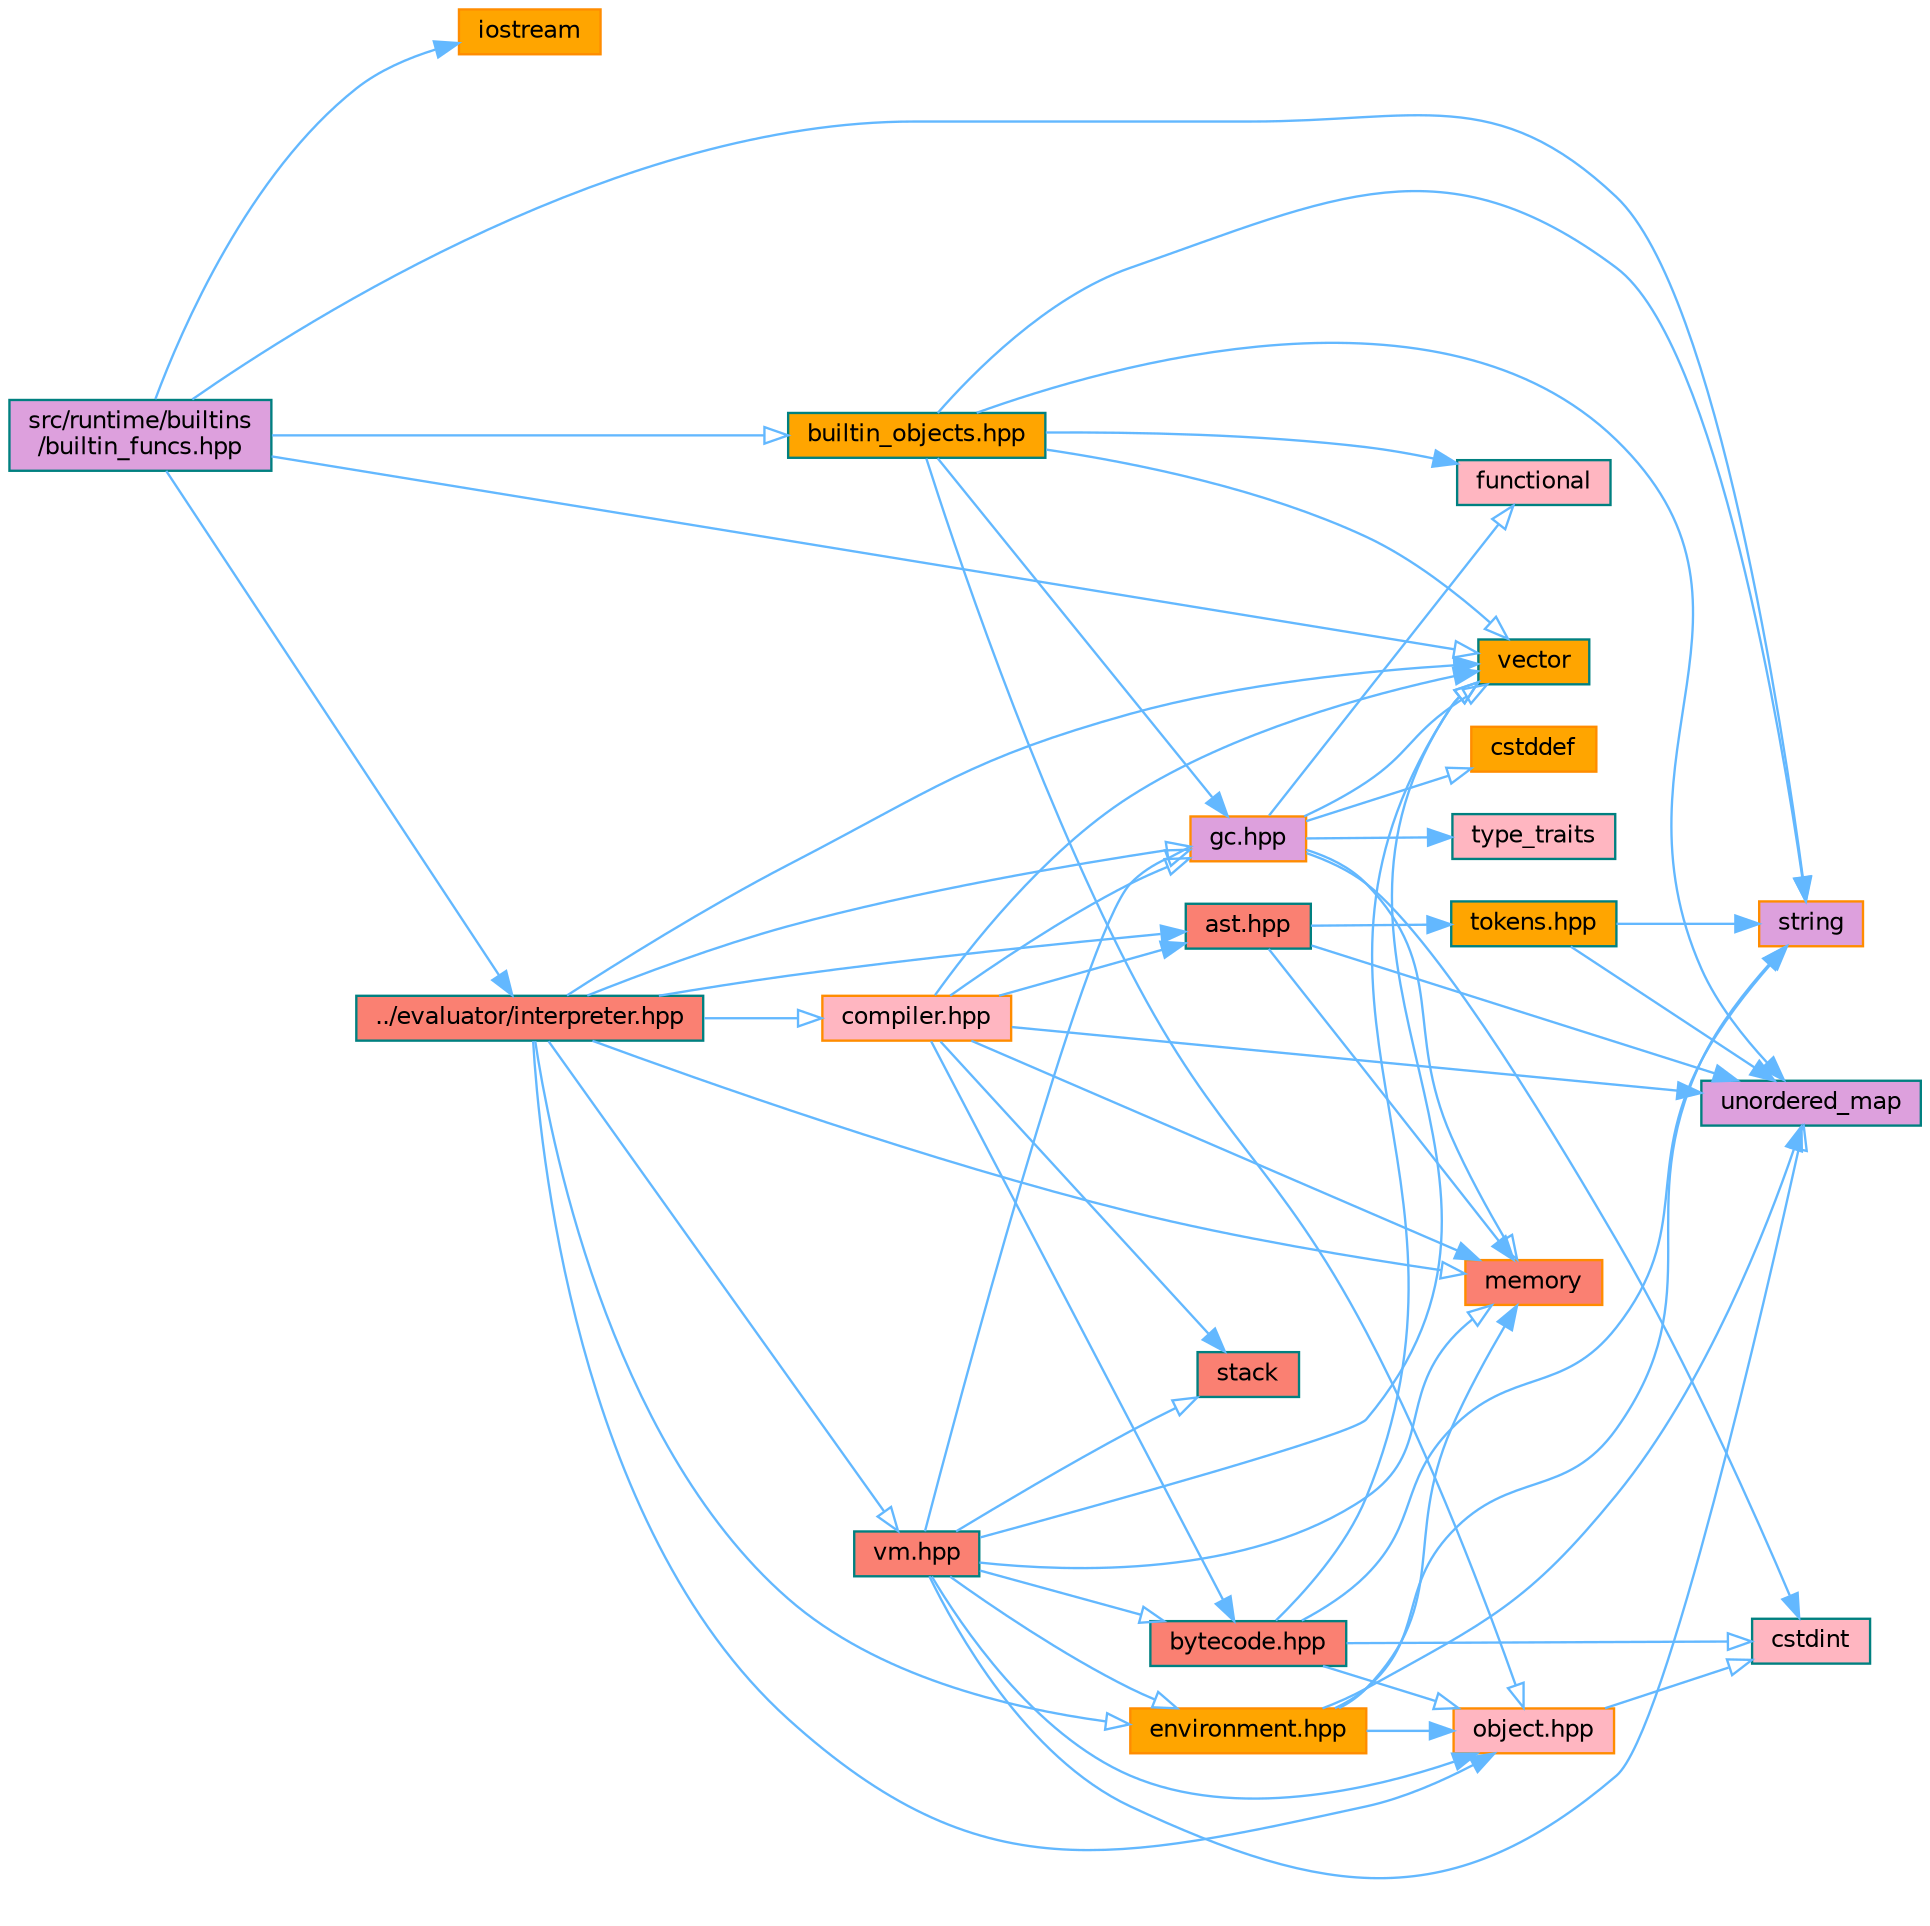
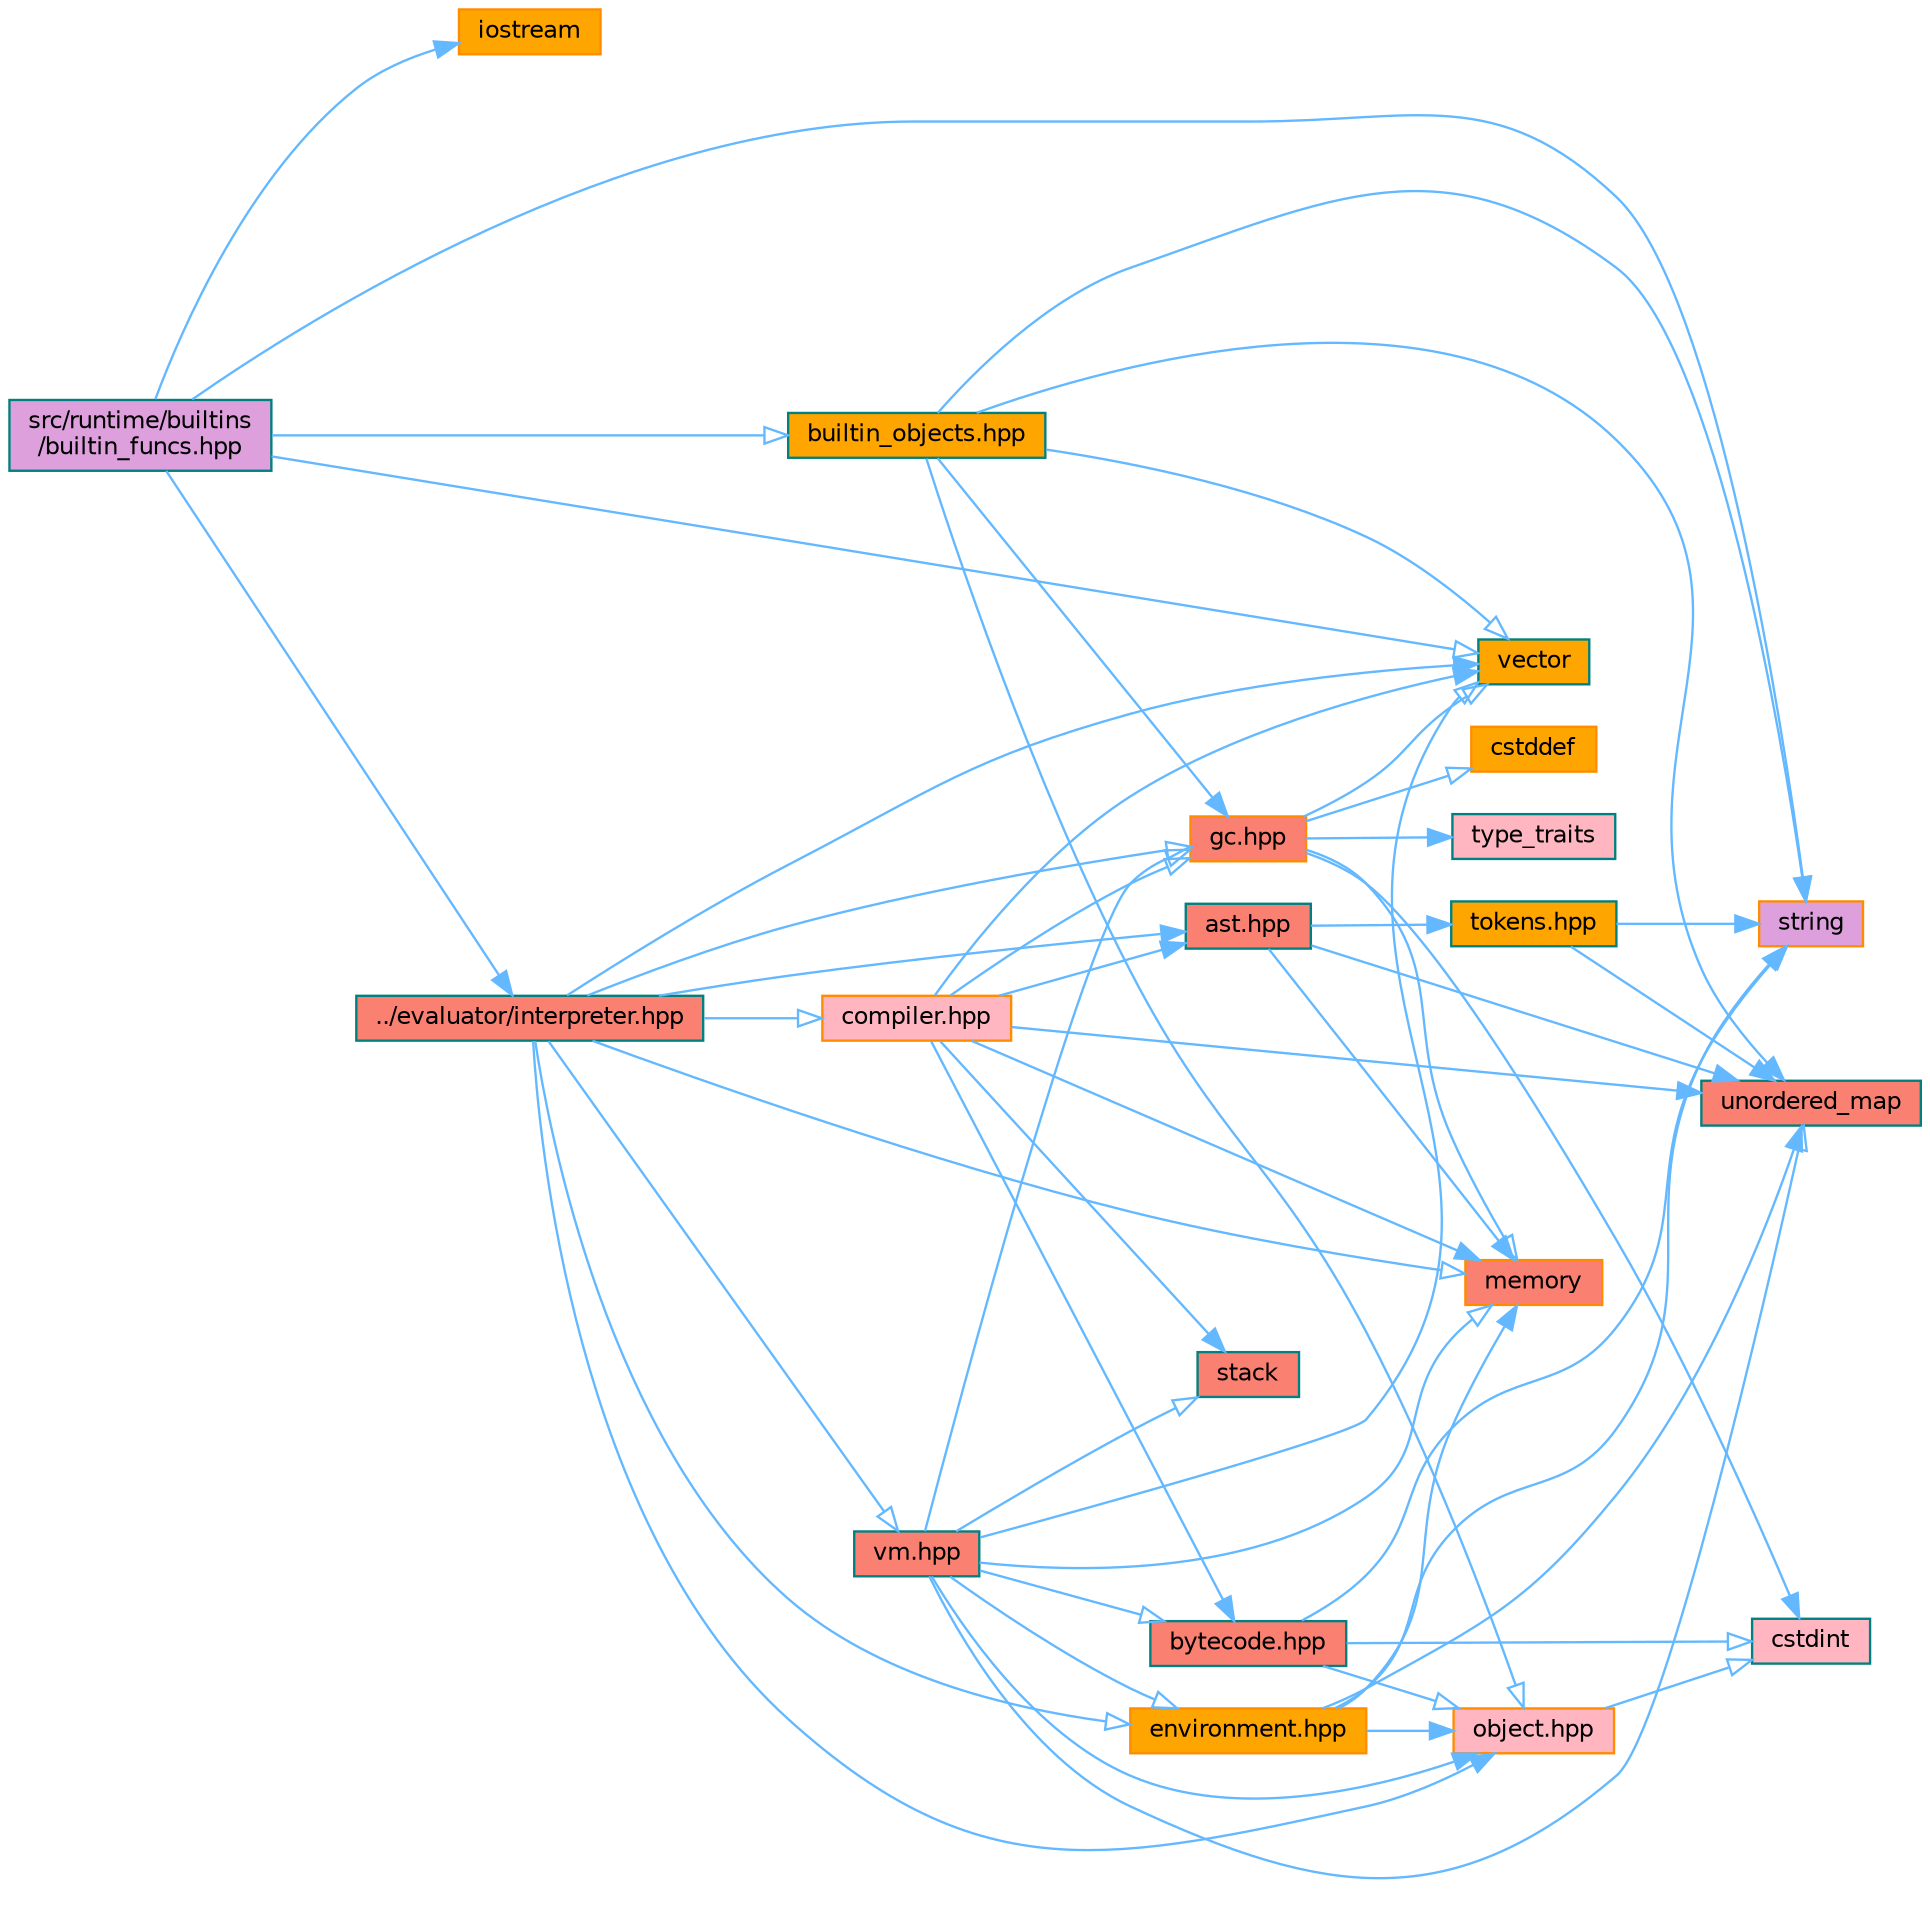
node "functional": removed
node "gc.hpp": fillcolor plum -> salmon
node "unordered_map": fillcolor plum -> salmon
edge "bytecode.hpp" -> "vector": removed
